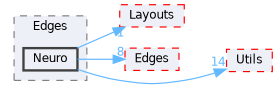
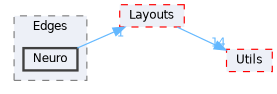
node "Edges": removed
edge "Neuro" -> "Utils": now "Layouts" -> "Utils"
